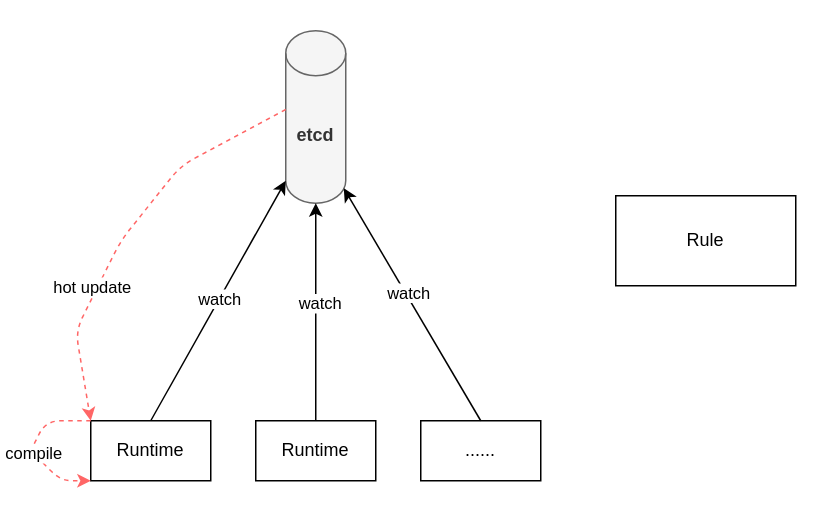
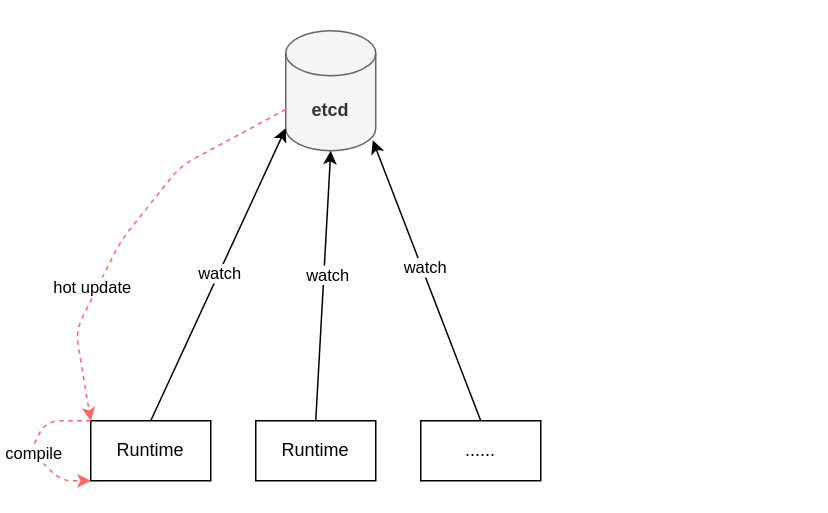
node "etcd": size 60x173 -> 90x120
node "Rule": removed
